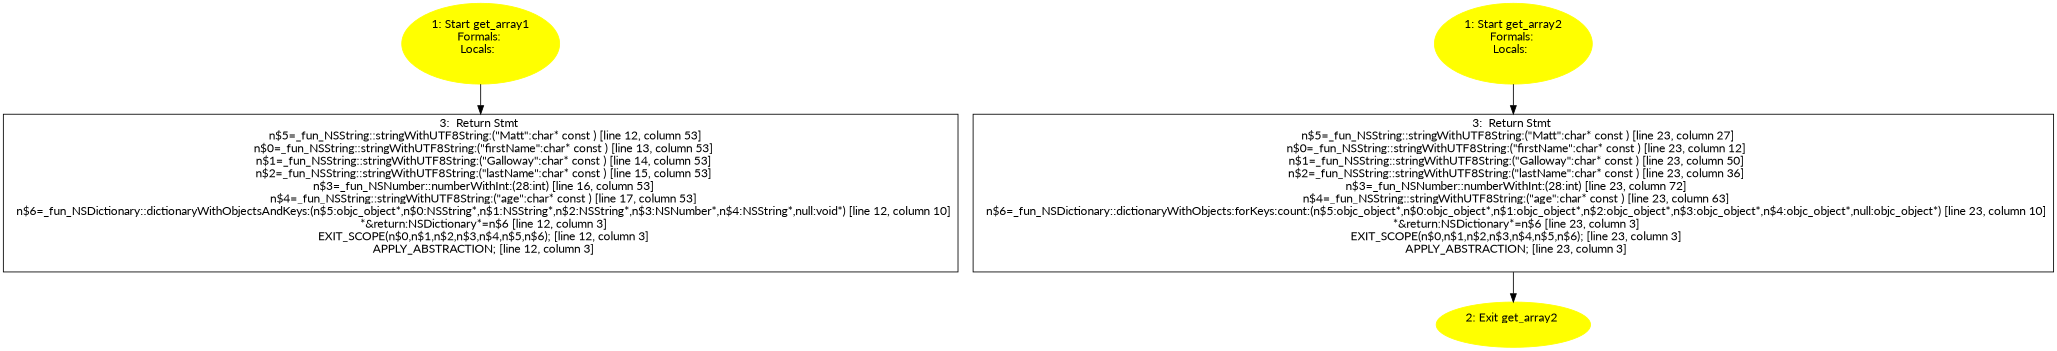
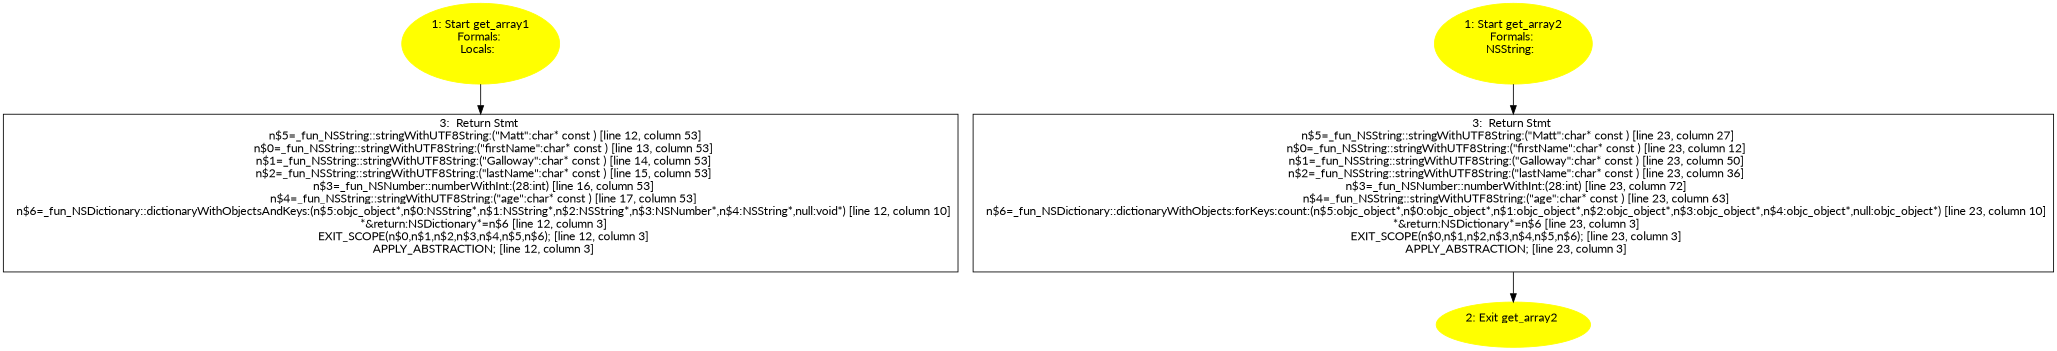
node "1: Start get_array2 Formals: Locals:": label "1: Start get_array2 Formals: Locals:" -> "1: Start get_array2 Formals: NSString:"
